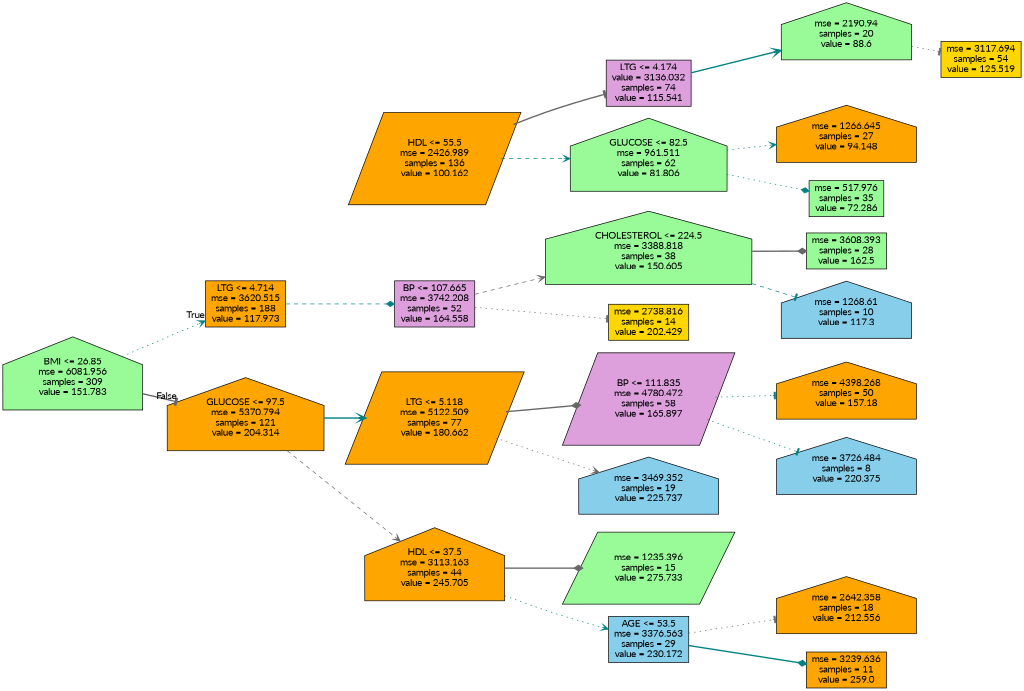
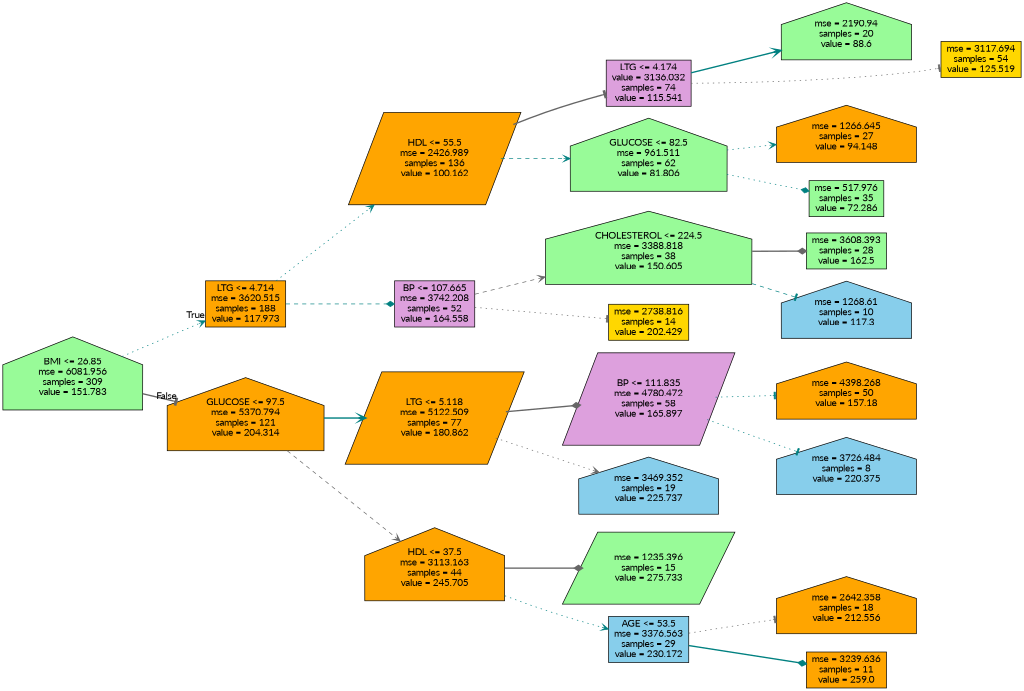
edge "mse = 2190.94 samples = 20 value = 88.6" -> "mse = 3117.694 samples = 54 value = 125.519": now "LTG <= 4.174 value = 3136.032 samples = 74 value = 115.541" -> "mse = 3117.694 samples = 54 value = 125.519"
edge "LTG <= 4.714 mse = 3620.515 samples = 188 value = 117.973" -> "HDL <= 55.5 mse = 2426.989 samples = 136 value = 100.162": added
node "LTG <= 5.118 mse = 5122.509 samples = 77 value = 180.662": label "LTG <= 5.118 mse = 5122.509 samples = 77 value = 180.662" -> "LTG <= 5.118 mse = 5122.509 samples = 77 value = 180.862"
